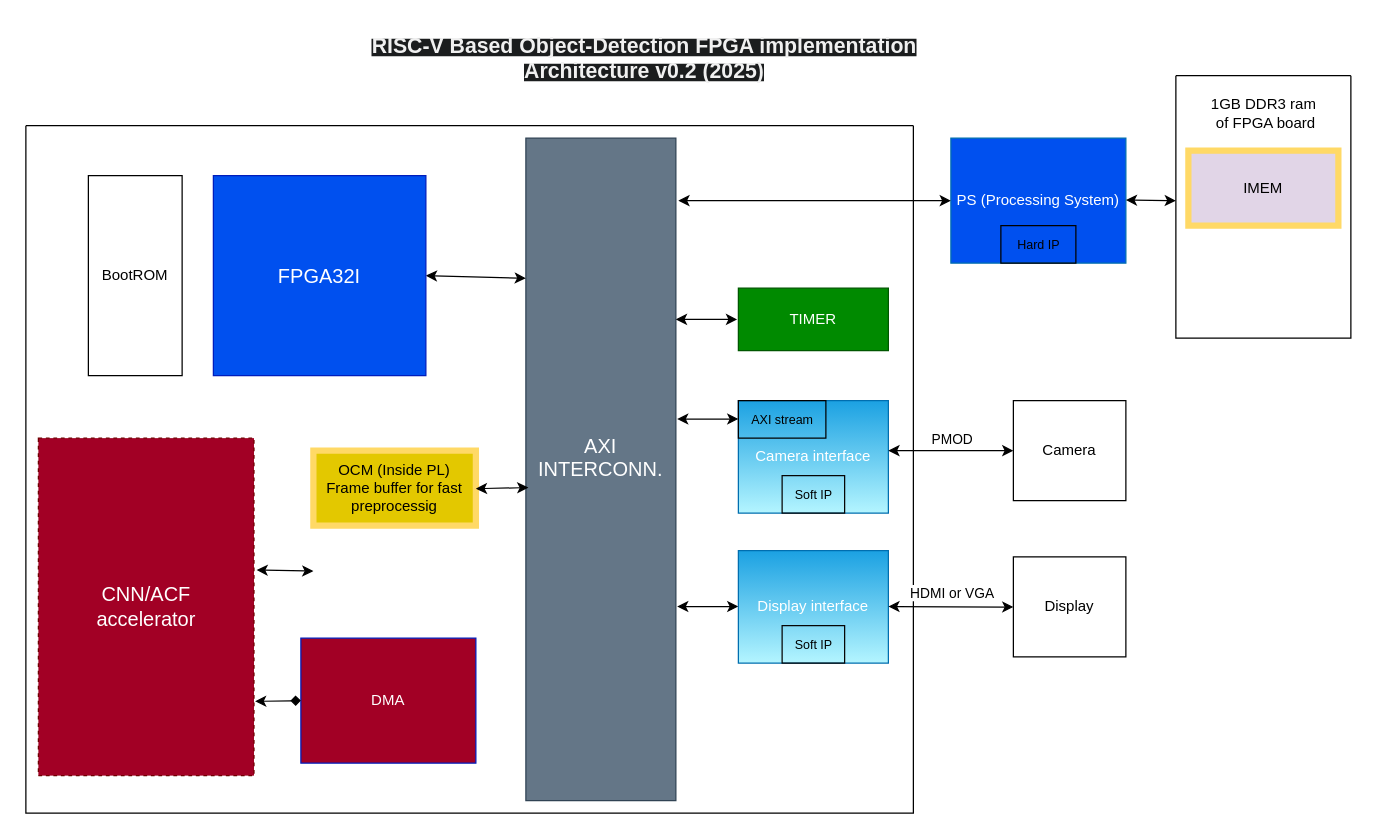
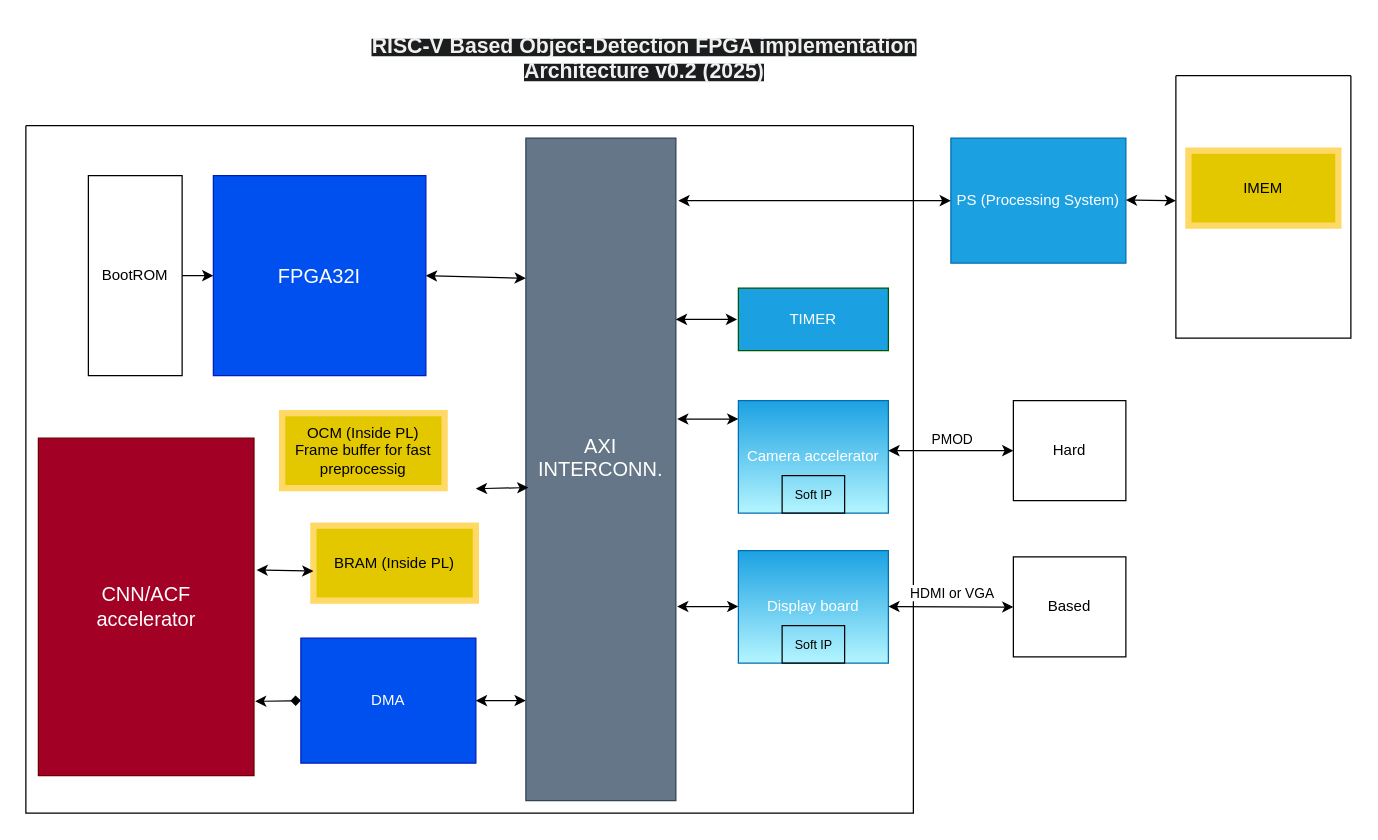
node "1GB DDR3 ram of FPGA board": removed
node "IMEM": fillcolor #e1d5e7 -> #e3c800
node "PS (Processing System)": fillcolor #0050ef -> #1ba1e2
node "Hard IP": removed
edge "BootROM" -> "FPGA32I": added
node "TIMER": fillcolor #008a00 -> #1ba1e2
node "AXI stream": removed
node "Camera": label "Camera" -> "Hard"
node "Camera interface": label "Camera interface" -> "Camera accelerator"
node "OCM (Inside PL) Frame buffer for fast preprocessig": moved (394, 488) -> (363, 451)
node "BRAM (Inside PL)": added
node "CNN/ACF accelerator": style dashed -> solid
node "Display interface": label "Display interface" -> "Display board"
node "Display": label "Display" -> "Based"
node "DMA": fillcolor #a20025 -> #0050ef
edge "AXI INTERCONN." -- "DMA": added
